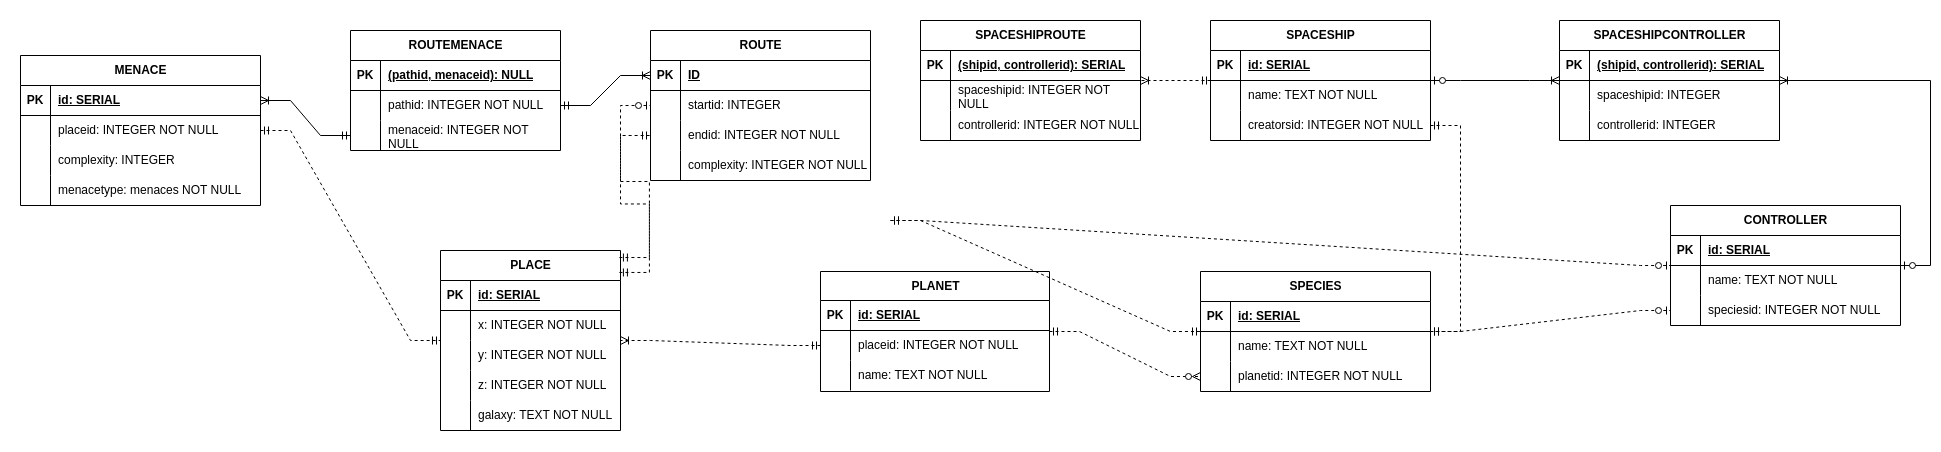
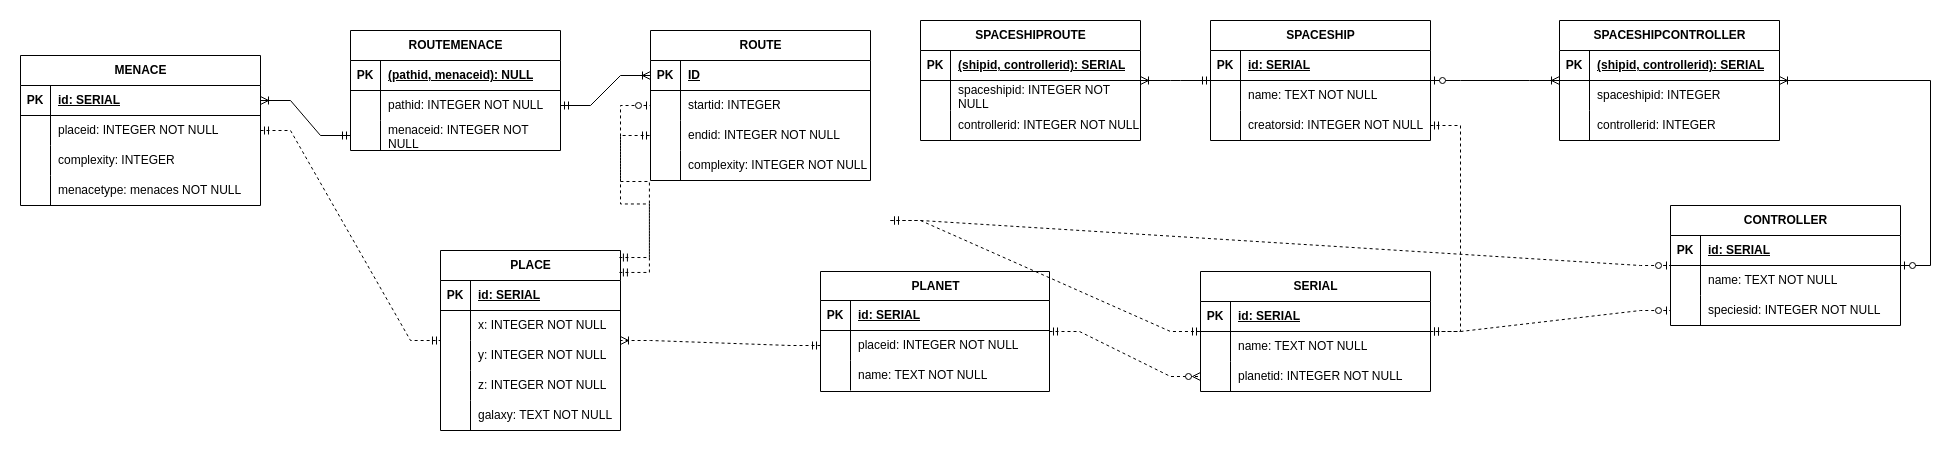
edge "SPACESHIPROUTE" -- "SPACESHIP": style dashed -> solid
node "SPECIES": label "SPECIES" -> "SERIAL"
